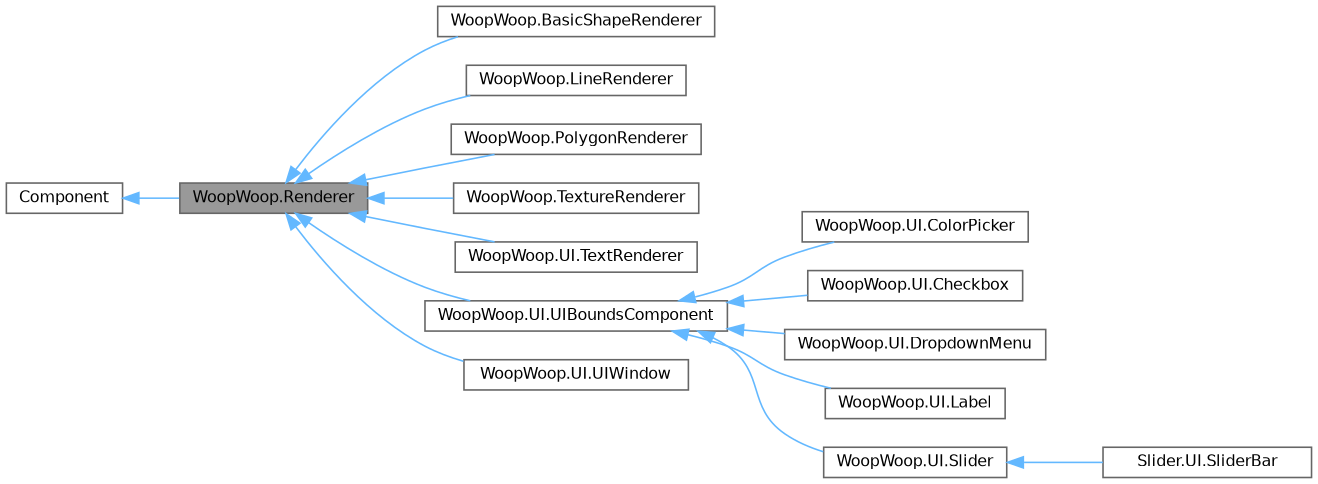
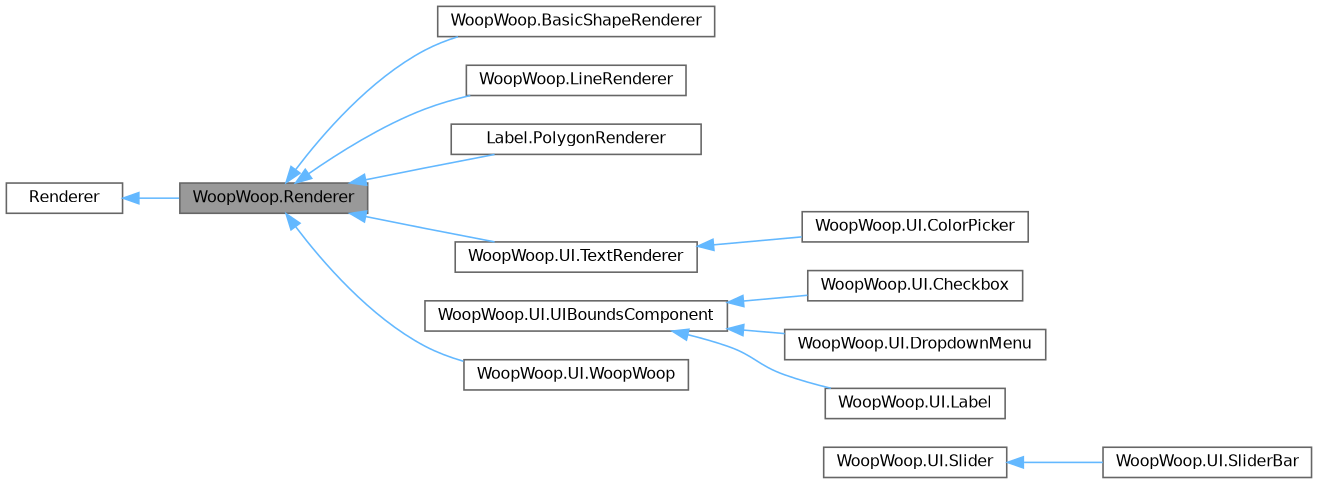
node "WoopWoop.PolygonRenderer": label "WoopWoop.PolygonRenderer" -> "Label.PolygonRenderer"
node "Component": label "Component" -> "Renderer"
node "WoopWoop.TextureRenderer": removed
edge "WoopWoop.UI.ColorPicker" -> "WoopWoop.UI.UIBoundsComponent": now "WoopWoop.UI.ColorPicker" -> "WoopWoop.UI.TextRenderer"
edge "WoopWoop.UI.UIBoundsComponent" -> "WoopWoop.Renderer": removed
node "WoopWoop.UI.UIWindow": label "WoopWoop.UI.UIWindow" -> "WoopWoop.UI.WoopWoop"
edge "WoopWoop.UI.Slider" -> "WoopWoop.UI.UIBoundsComponent": removed
node "Slider.UI.SliderBar": label "Slider.UI.SliderBar" -> "WoopWoop.UI.SliderBar"
